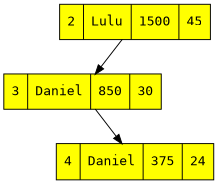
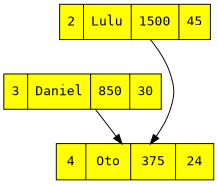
edge "2" -> "3": now "2" -> "4"
node "4": text "Daniel" -> "Oto"
